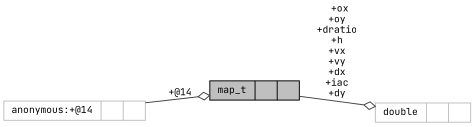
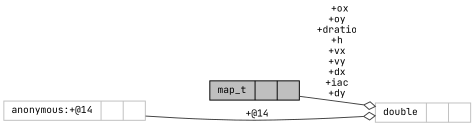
edge "anonymous:+@14" -> "map_t": now "anonymous:+@14" -> "double"
